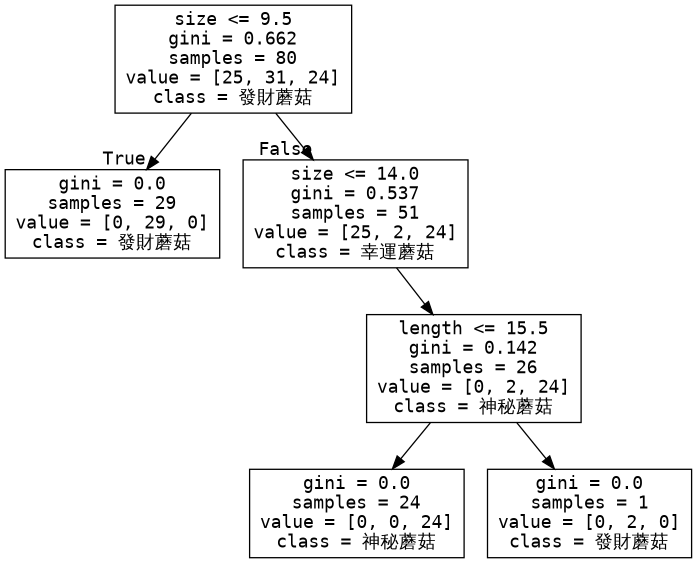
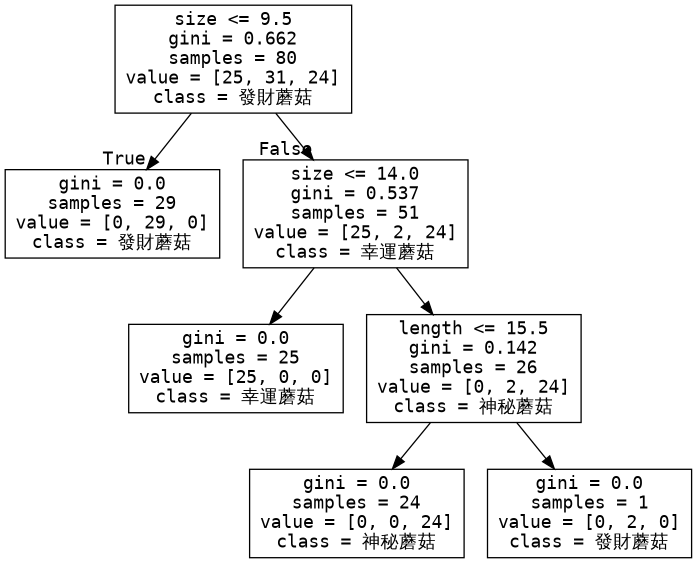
node "gini = 0.0 samples = 25 value = [25, 0, 0] class = 幸運蘑菇": added
